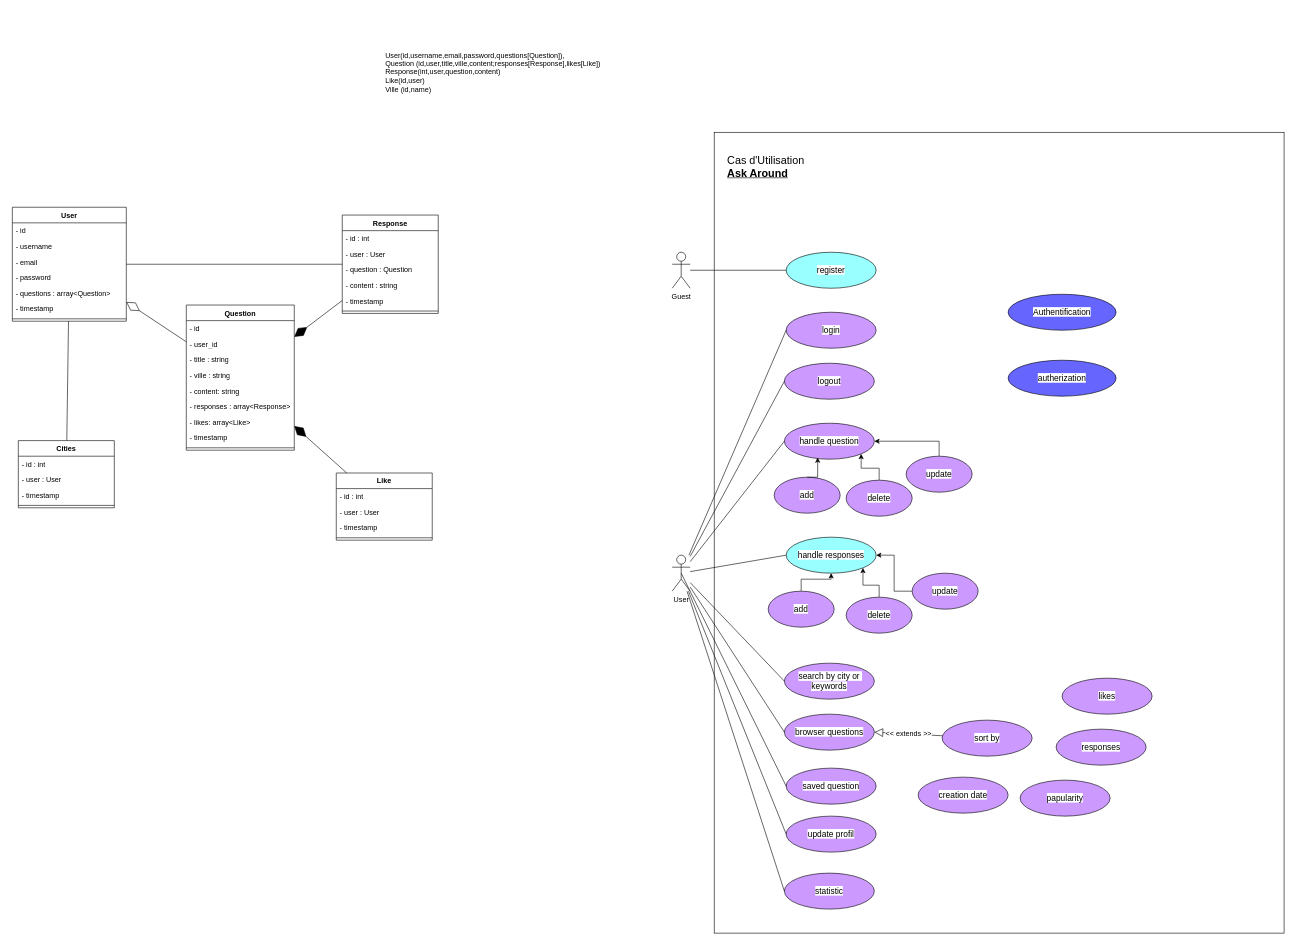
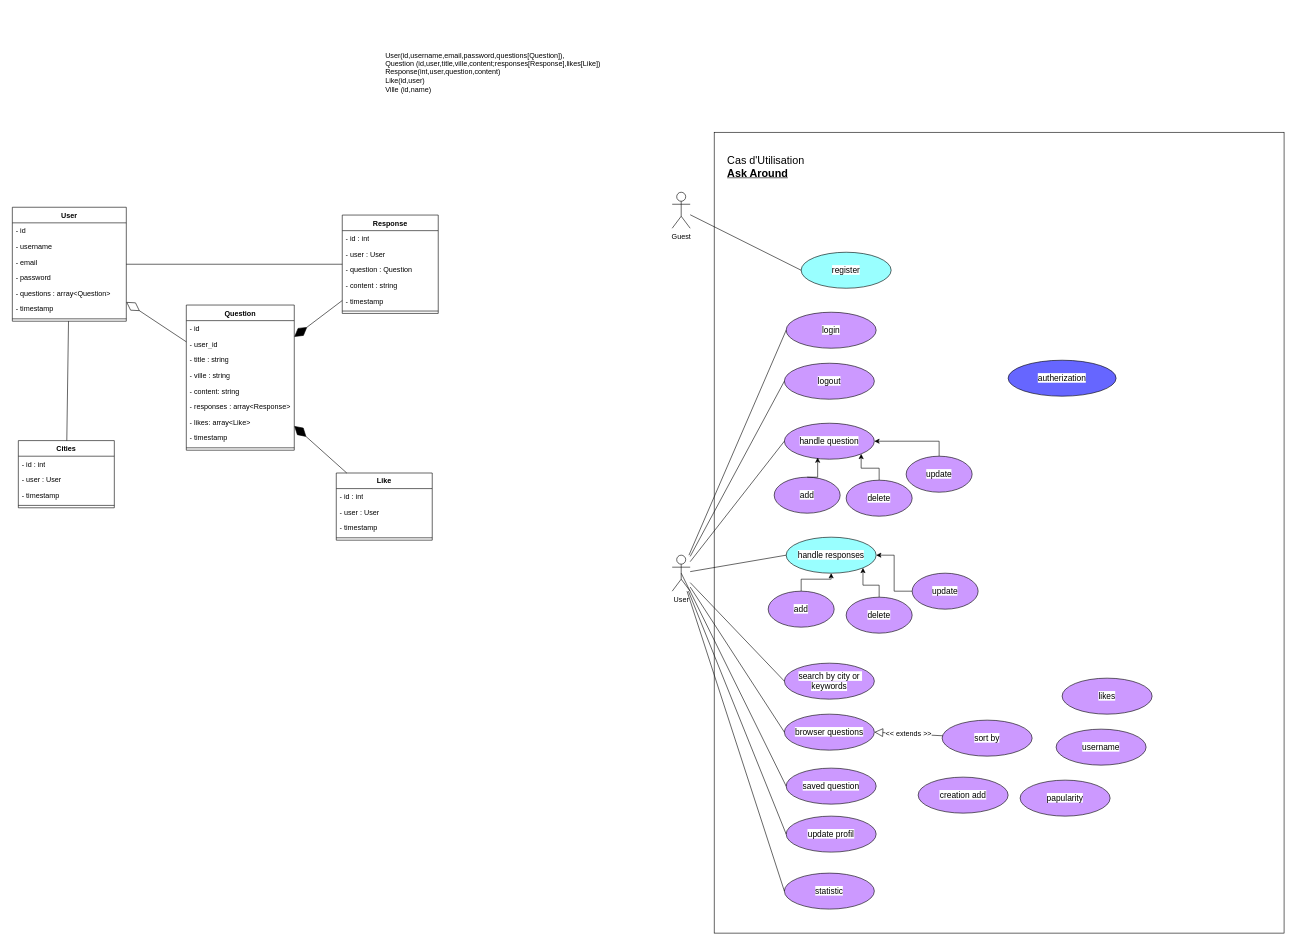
node "Guest": moved (681, 270) -> (681, 210)
node "register": moved (831, 270) -> (846, 270)
node "Authentification": removed
node "responses": label "responses" -> "username"
node "creation date": label "creation date" -> "creation add"
